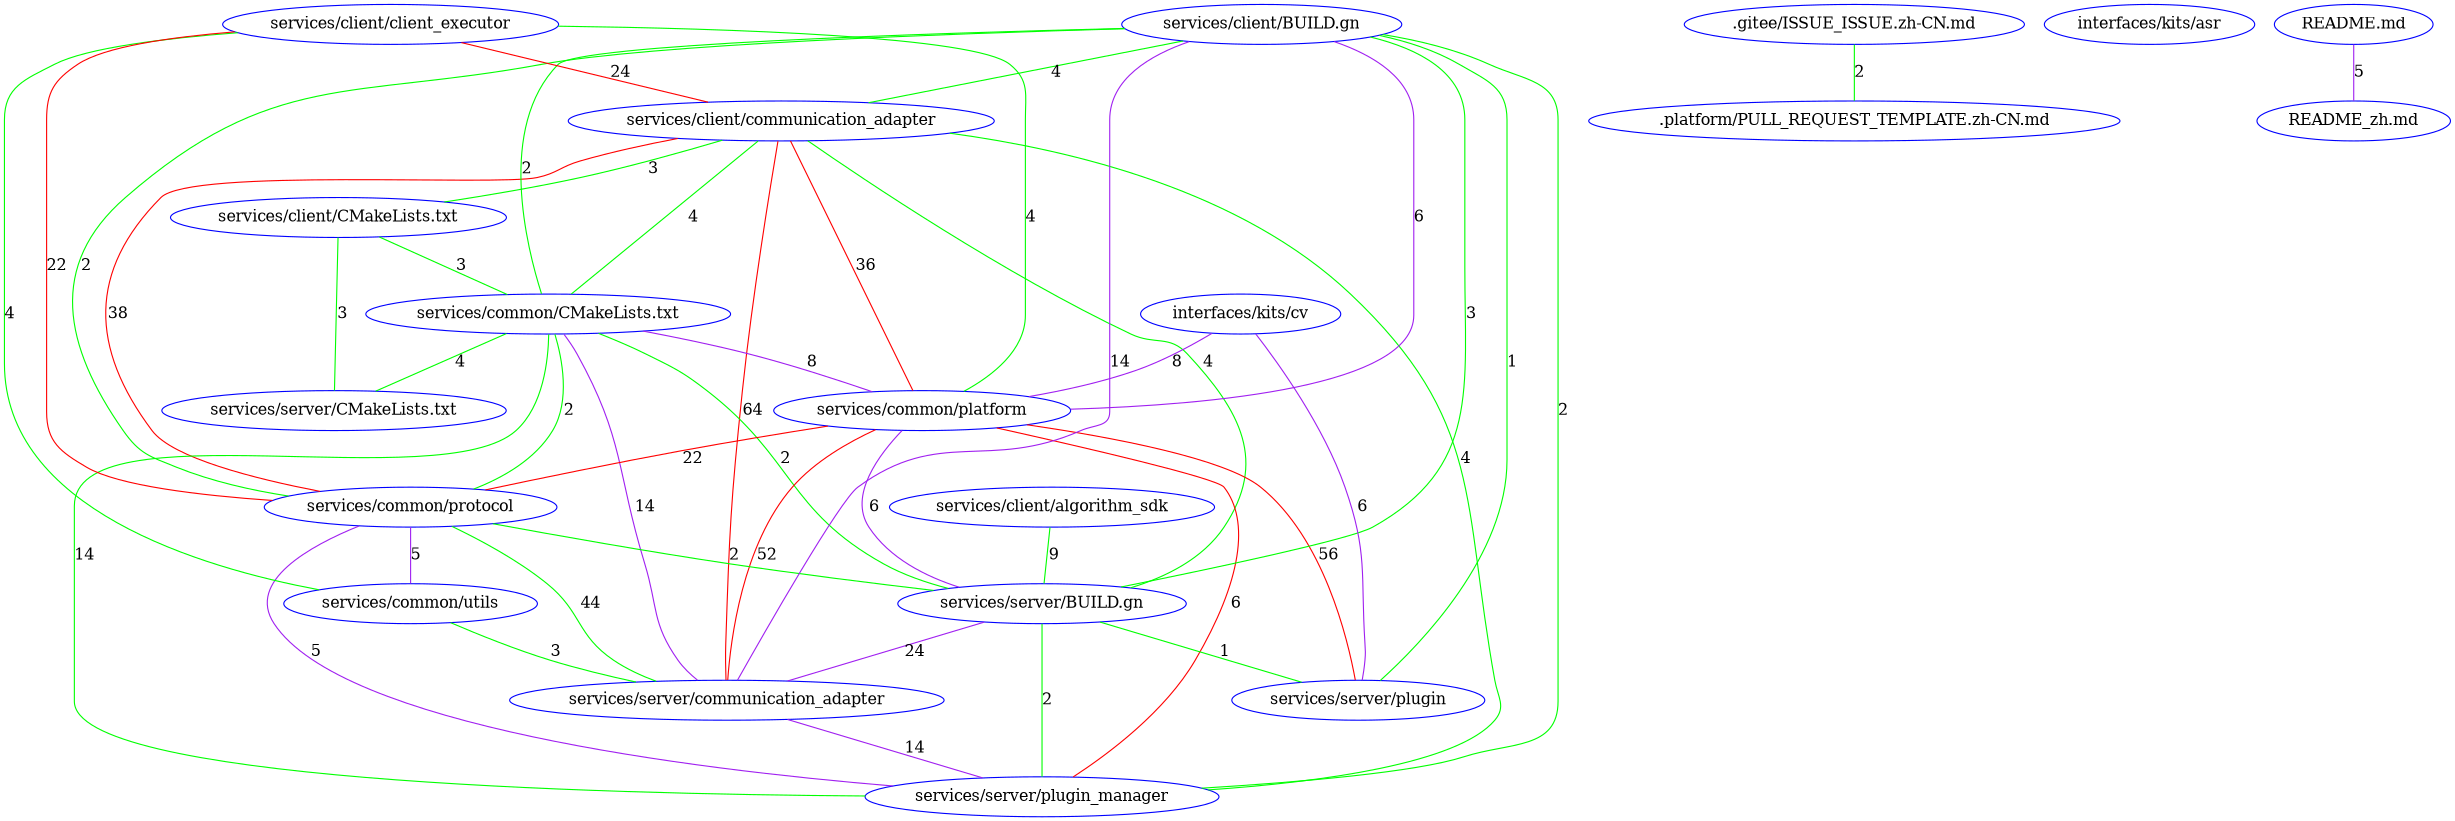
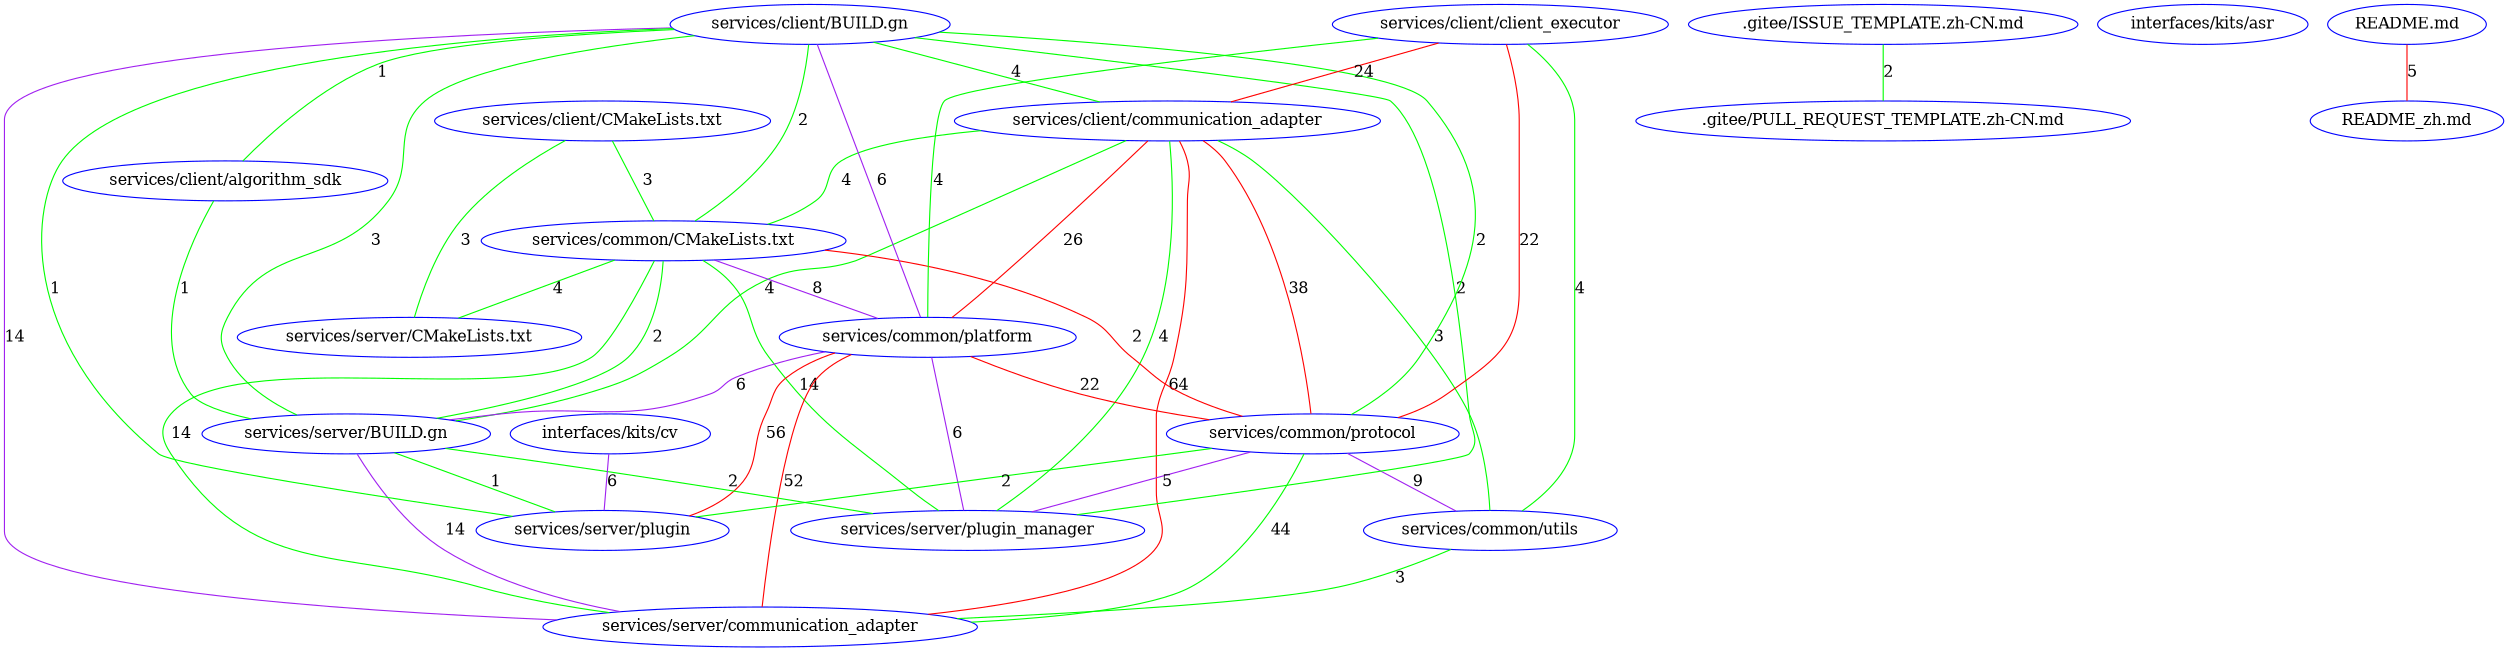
node ".gitee/ISSUE_ISSUE.zh-CN.md": label ".gitee/ISSUE_ISSUE.zh-CN.md" -> ".gitee/ISSUE_TEMPLATE.zh-CN.md"
edge "services/client/BUILD.gn" -- "services/client/algorithm_sdk": added, label "1"
edge "README.md" -- "README_zh.md": color purple -> red
node ".platform/PULL_REQUEST_TEMPLATE.zh-CN.md": label ".platform/PULL_REQUEST_TEMPLATE.zh-CN.md" -> ".gitee/PULL_REQUEST_TEMPLATE.zh-CN.md"
edge "services/client/communication_adapter" -- "services/client/CMakeLists.txt": now "services/client/communication_adapter" -- "services/common/utils"
edge "services/client/communication_adapter" -- "services/common/platform": label "36" -> "26"
edge "interfaces/kits/cv" -- "services/common/platform": removed, label "8"
edge "services/common/CMakeLists.txt" -- "services/common/protocol": color green -> red
edge "services/common/CMakeLists.txt" -- "services/server/communication_adapter": color purple -> green
edge "services/common/platform" -- "services/server/plugin_manager": color red -> purple
edge "services/common/protocol" -- "services/common/utils": label "5" -> "9"
edge "services/client/algorithm_sdk" -- "services/server/BUILD.gn": label "9" -> "1"
edge "services/common/protocol" -- "services/server/BUILD.gn": now "services/common/protocol" -- "services/server/plugin"
edge "services/server/BUILD.gn" -- "services/server/communication_adapter": label "24" -> "14"
edge "services/server/communication_adapter" -- "services/server/plugin_manager": removed, label "14"
